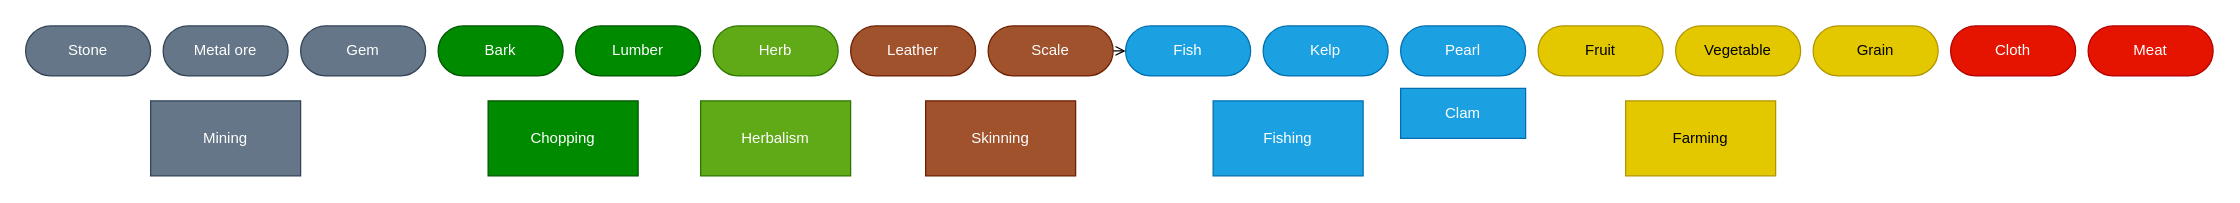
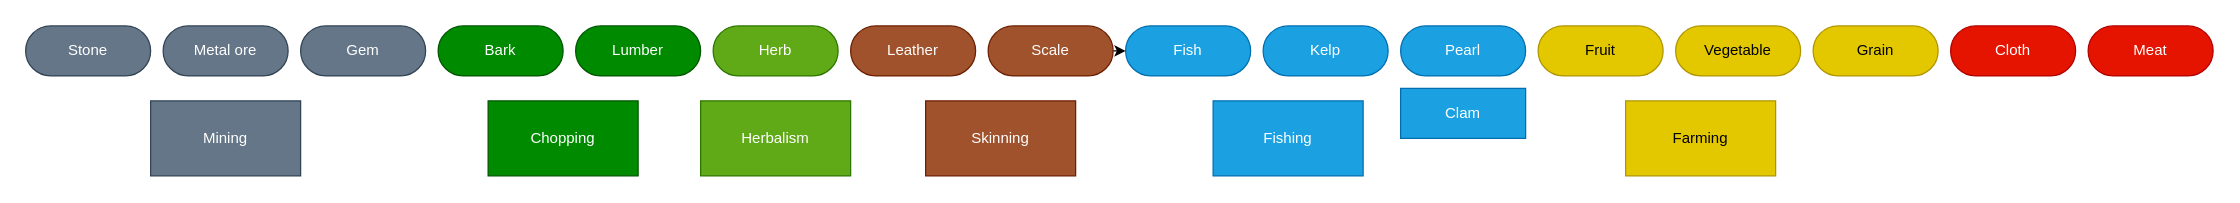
edge "Scale" -> "Fish": arrowhead open -> classic
